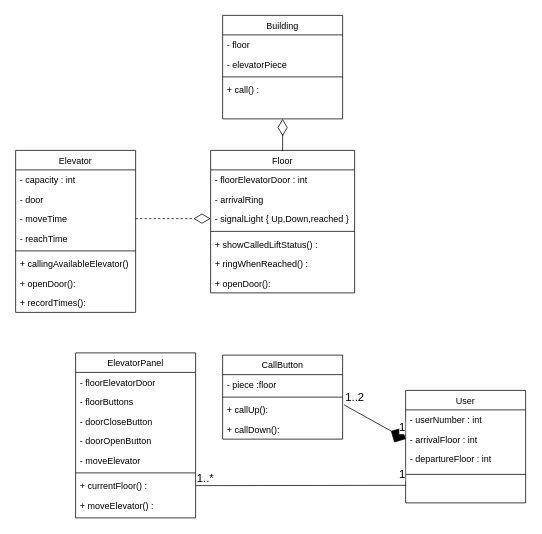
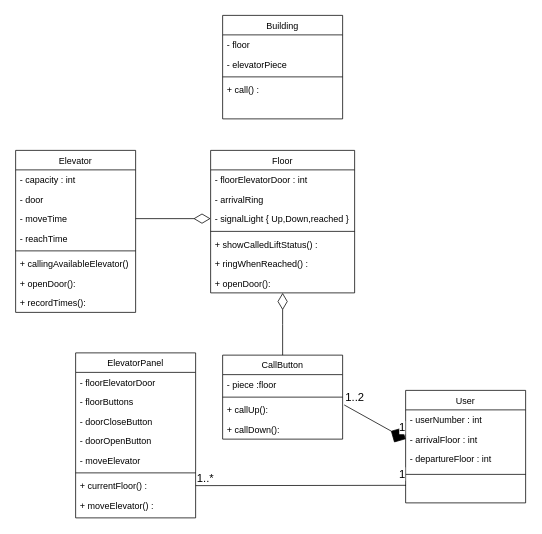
edge "Floor" -> "Building": removed
edge "- moveTime" -> "- signalLight { Up,Down,reached }": style dashed -> solid
edge "CallButton" -> "Floor": added
